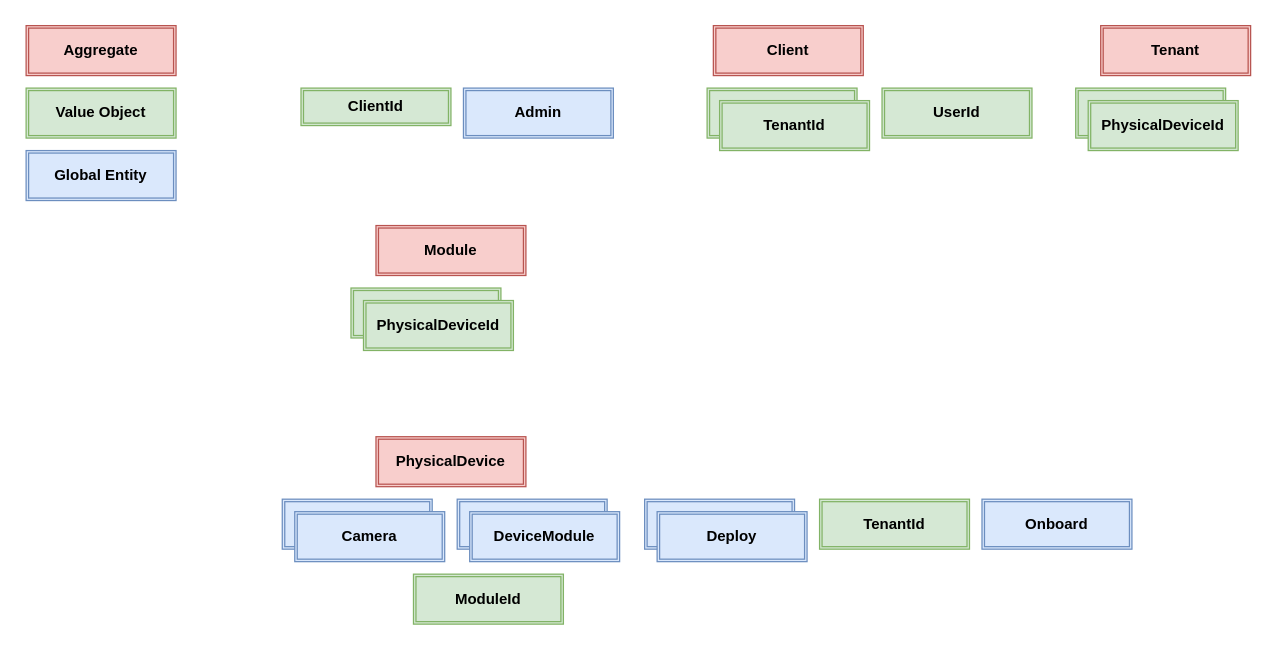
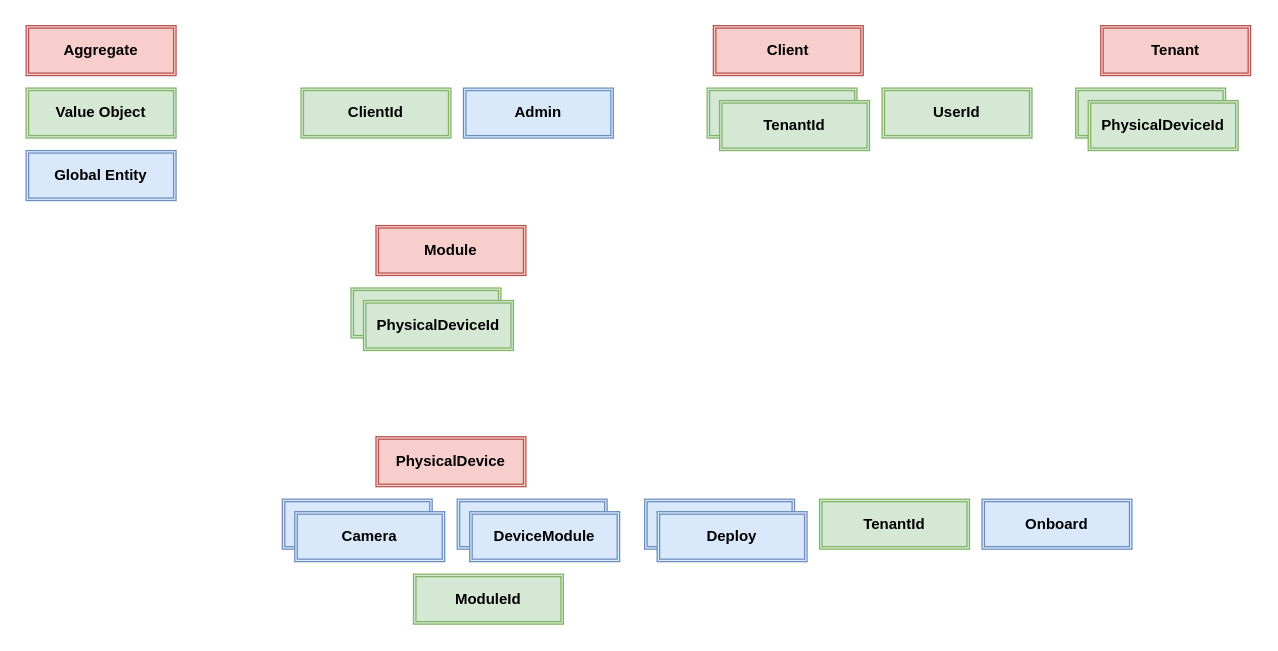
node "ClientId": size 150x38 -> 150x50
